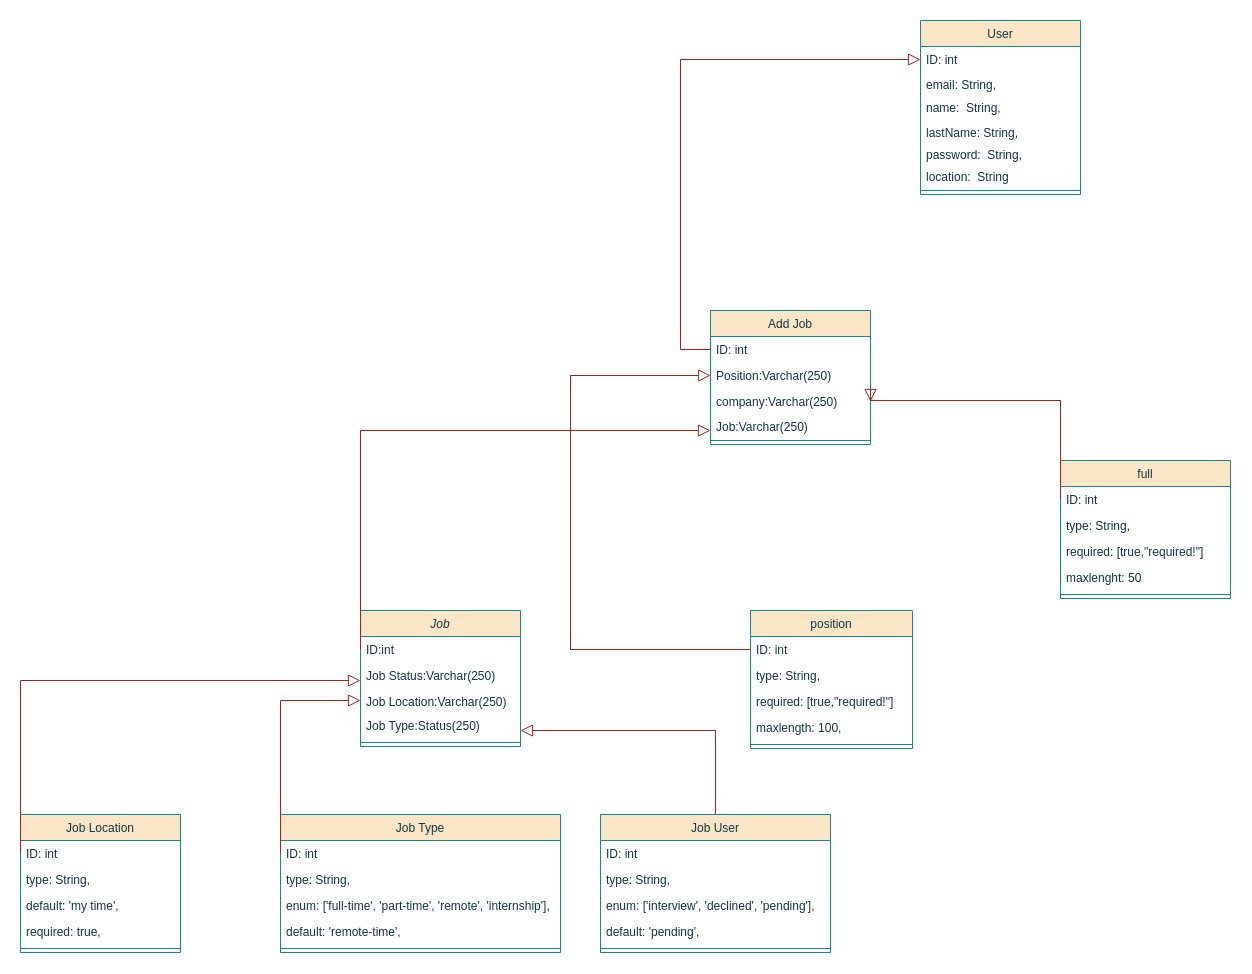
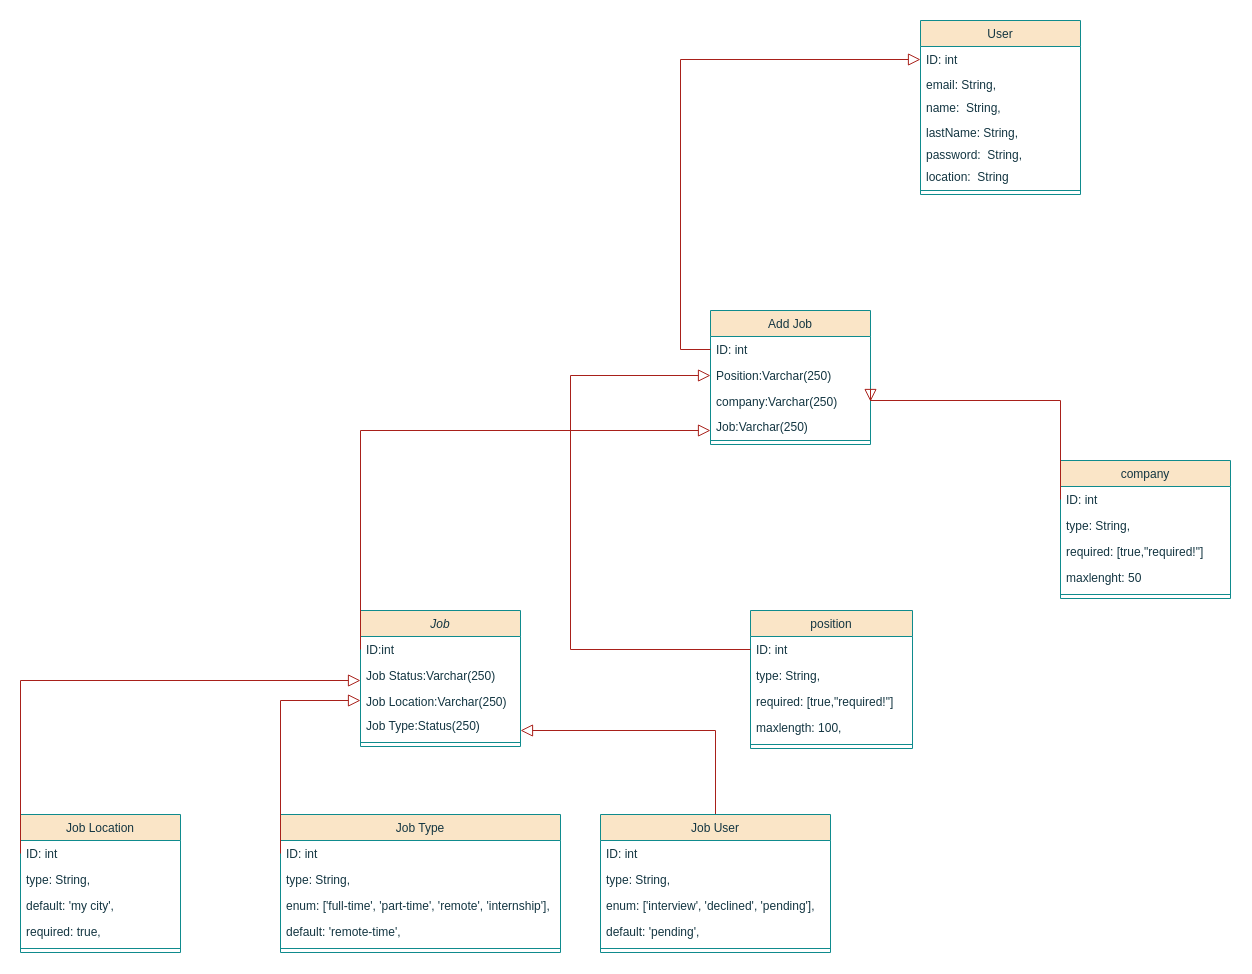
node "full": label "full" -> "company"
node "default: 'my time',": label "default: 'my time'," -> "default: 'my city',"
